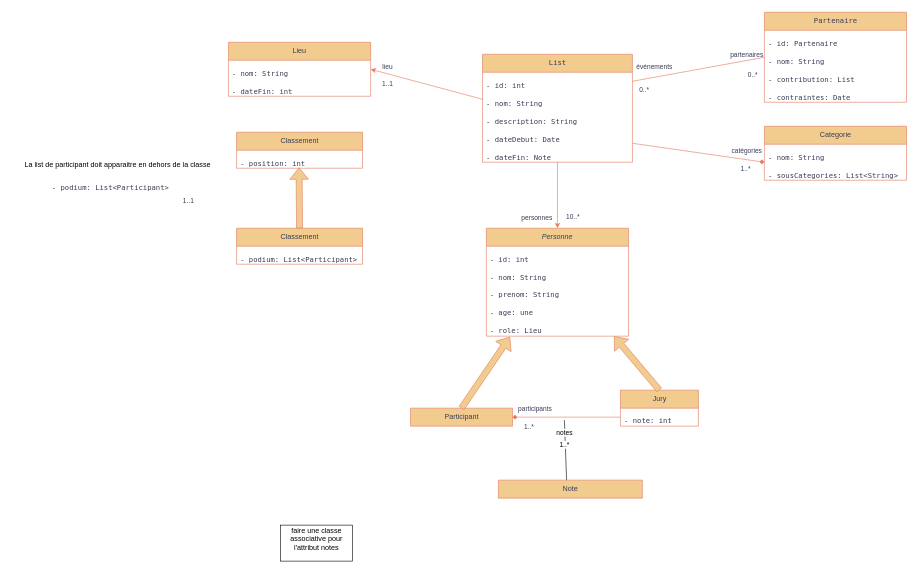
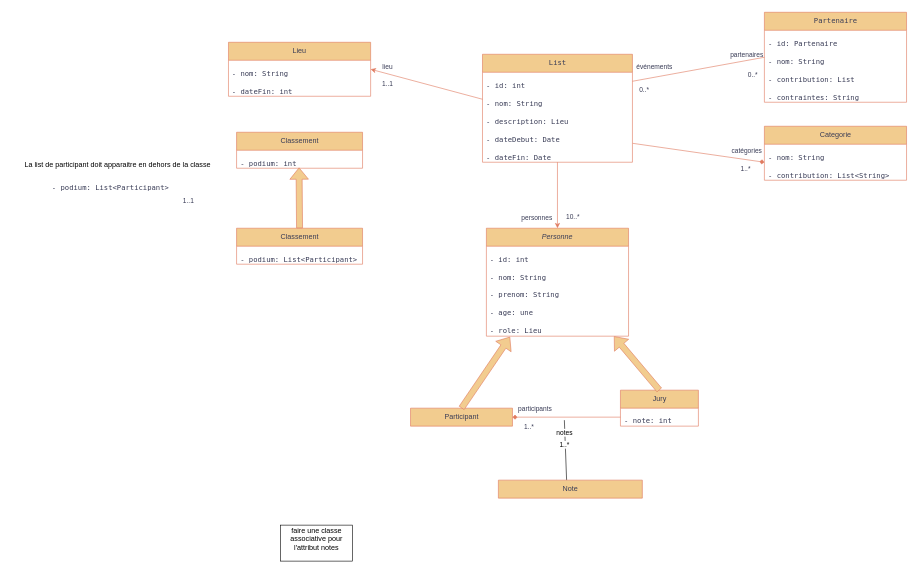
node "- contraintes: Date": label "- contraintes: Date" -> "- contraintes: String"
node "- description: String": label "- description: String" -> "- description: Lieu"
node "- dateFin: Note": label "- dateFin: Note" -> "- dateFin: Date"
node "- position: int": label "- position: int" -> "- podium: int"
node "- sousCategories: List<String>": label "- sousCategories: List<String>" -> "- contribution: List<String>"
